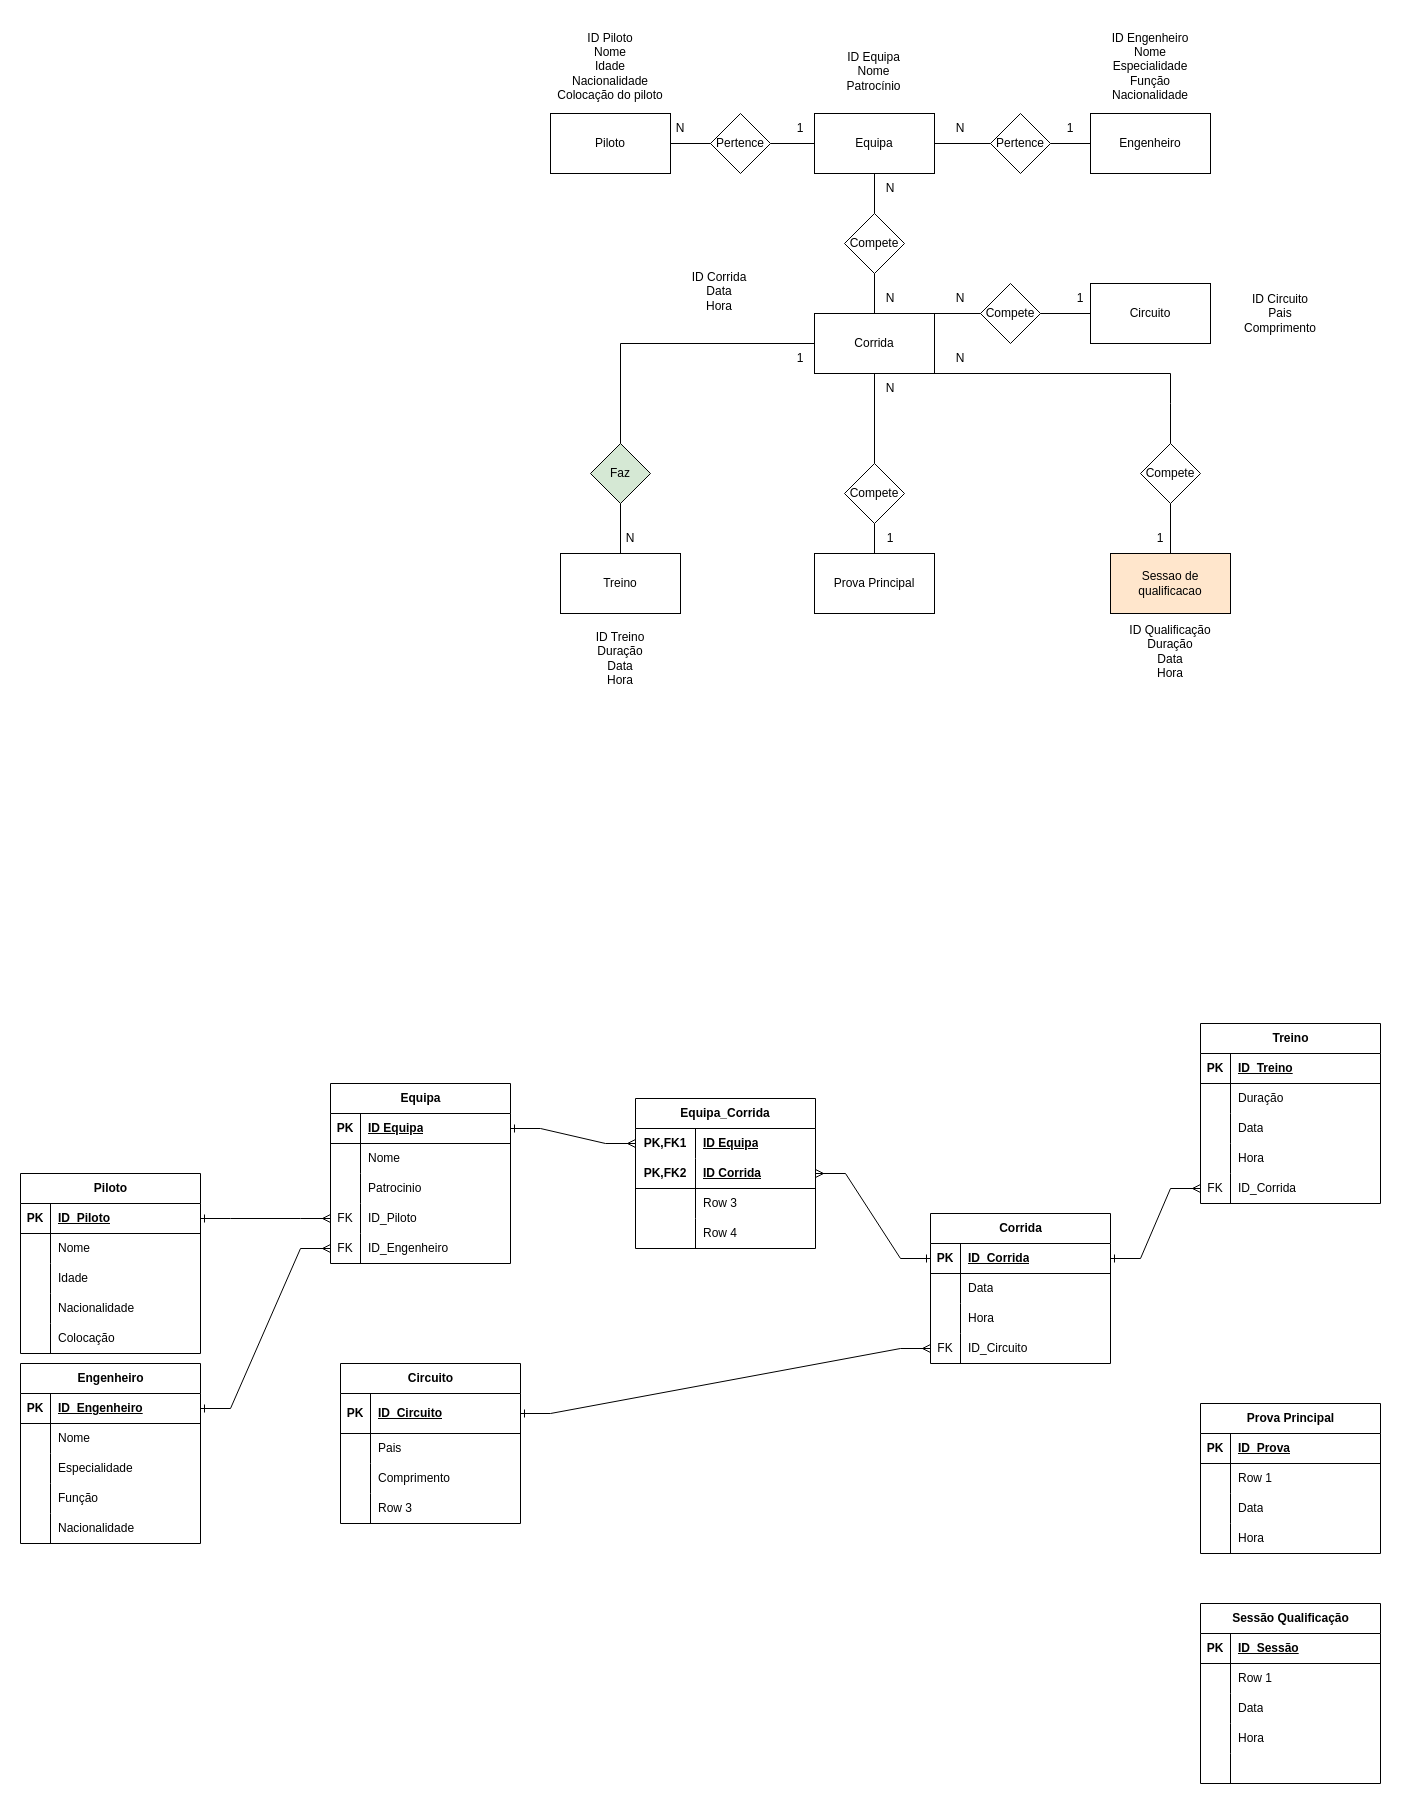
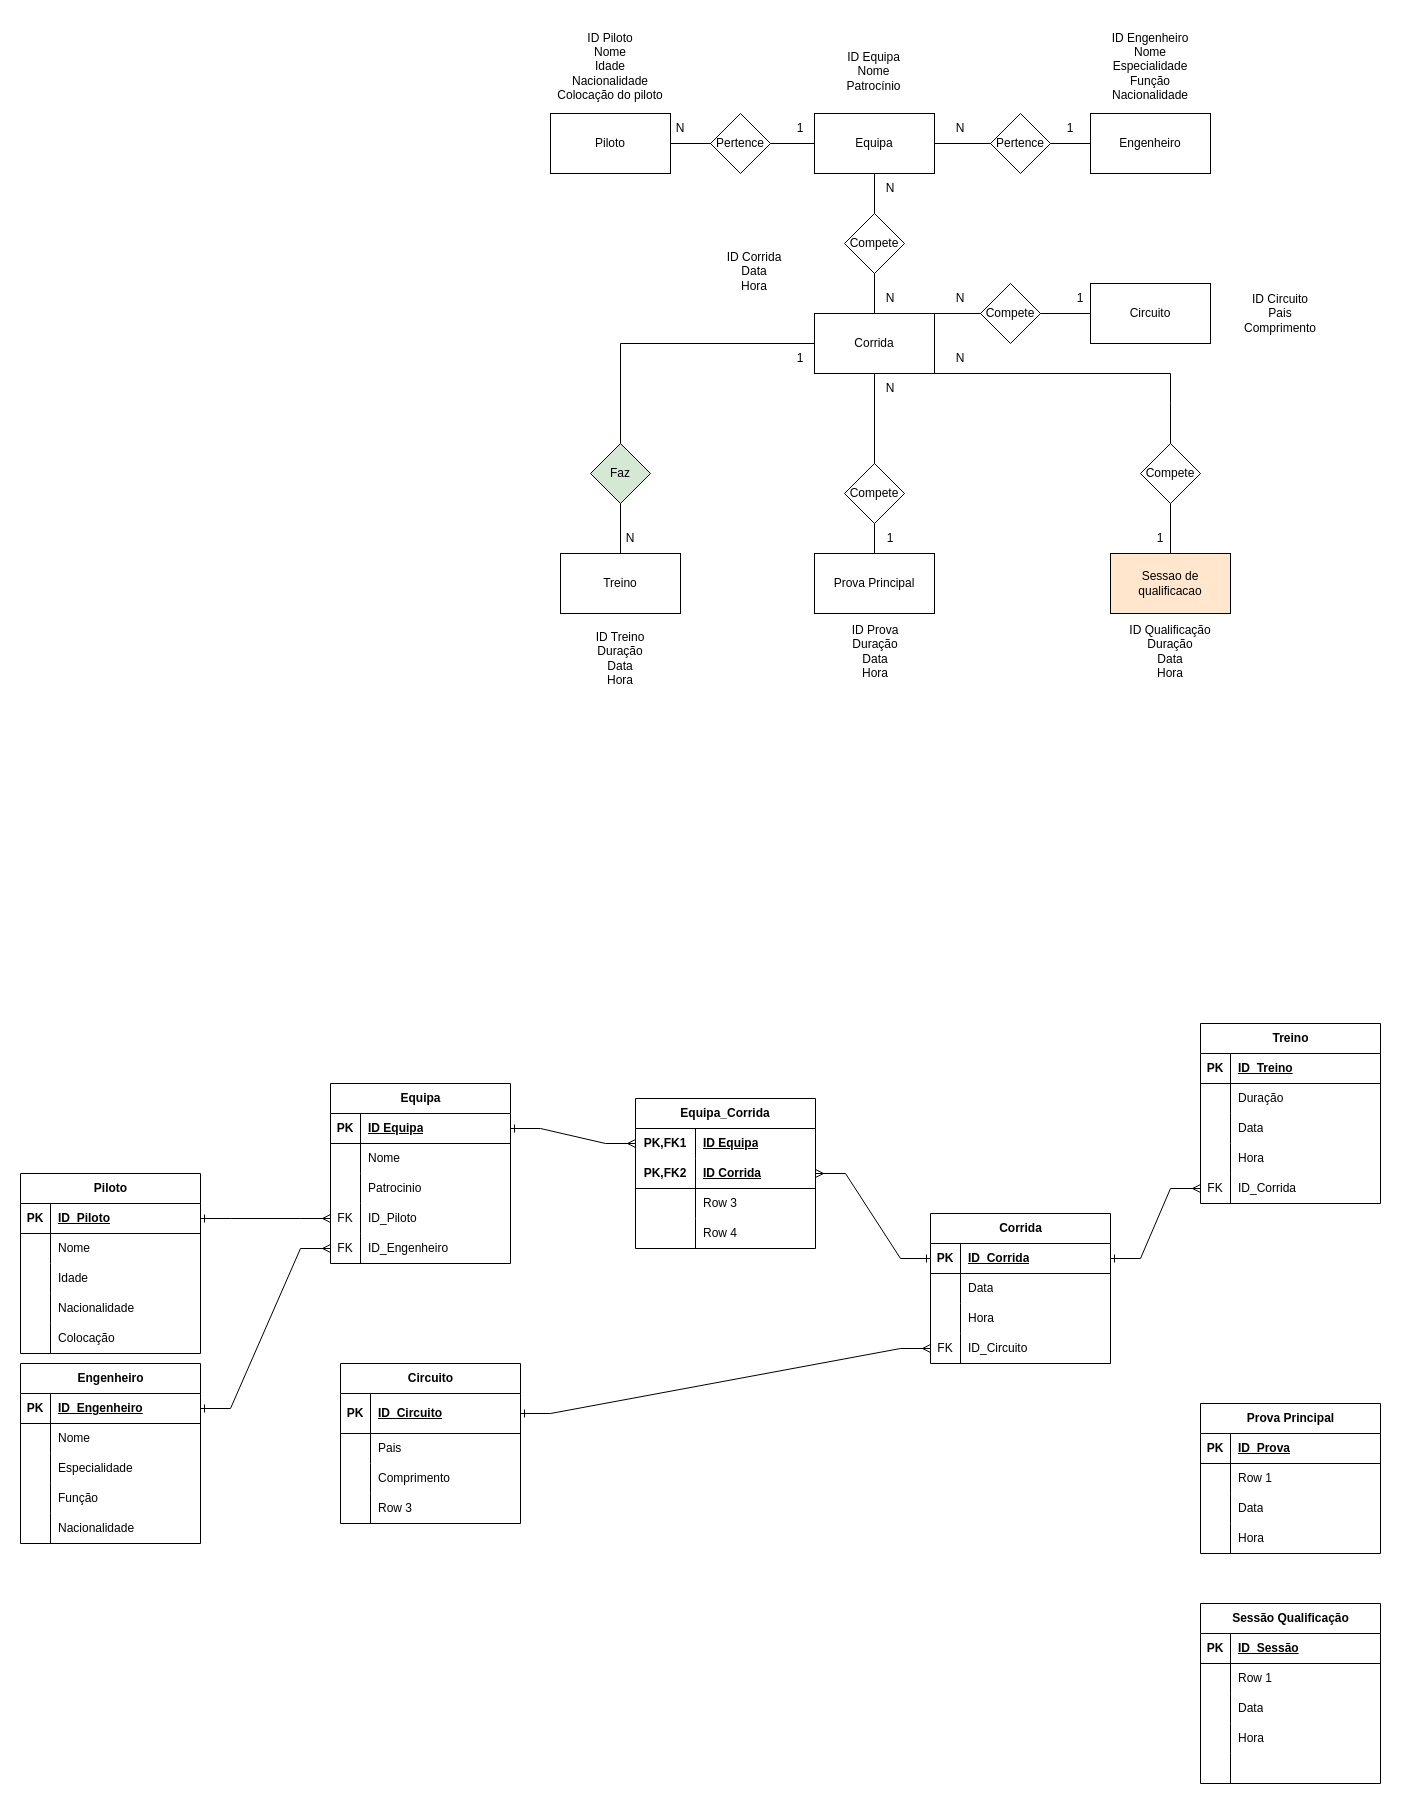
node "ID Corrida Data Hora": moved (720, 291) -> (755, 271)
node "ID Prova Duração Data Hora": added
